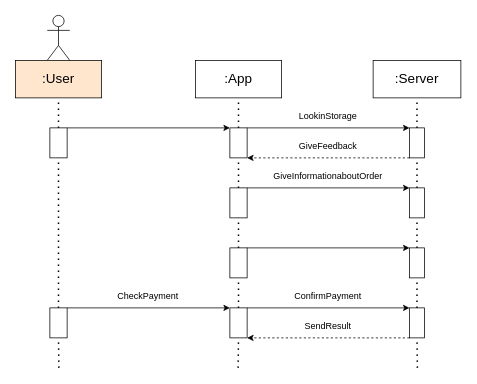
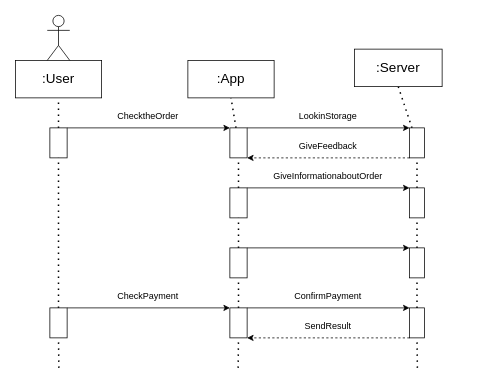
node ":User": fillcolor #ffe6cc -> #ffffff
node ":App": moved (239, 79) -> (231, 79)
node ":Server": moved (417, 79) -> (398, 68)
node "ChecktheOrder": added
